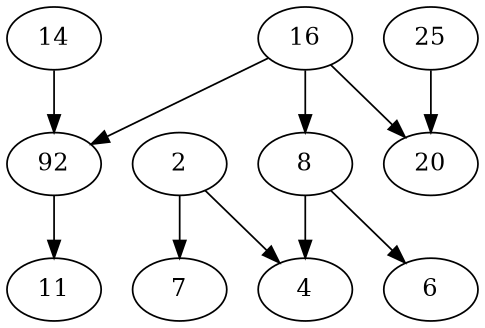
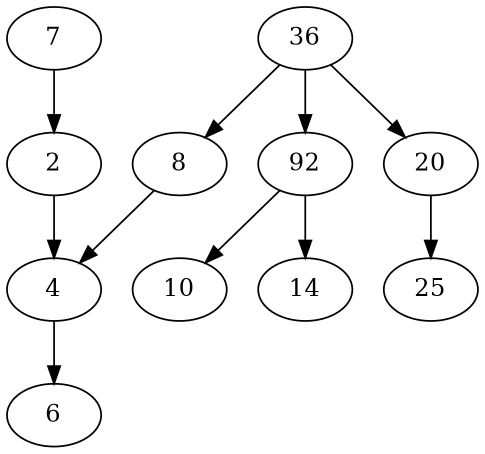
node "16": label "16" -> "36"
edge "14" -> "92": reversed
edge "25" -> "20": reversed
edge "2" -> "7": reversed
edge "8" -> "6": now "4" -> "6"
node "11": label "11" -> "10"
